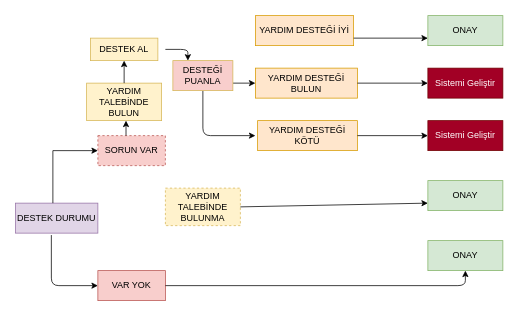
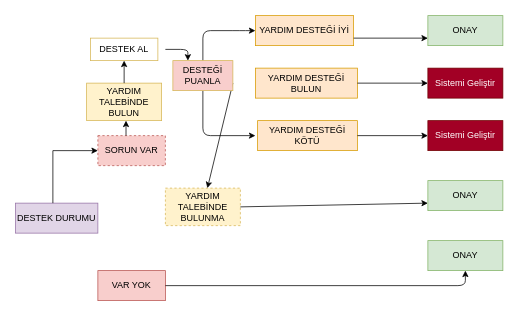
edge "DESTEĞİ PUANLA" -> "YARDIM DESTEĞİ İYİ": added
node "DESTEK AL": fillcolor #fff2cc -> #ffffff
edge "DESTEĞİ PUANLA" -> "YARDIM DESTEĞİ BULUN": now "DESTEĞİ PUANLA" -> "YARDIM TALEBİNDE BULUNMA"
edge "DESTEK DURUMU" -> "VAR YOK": removed
